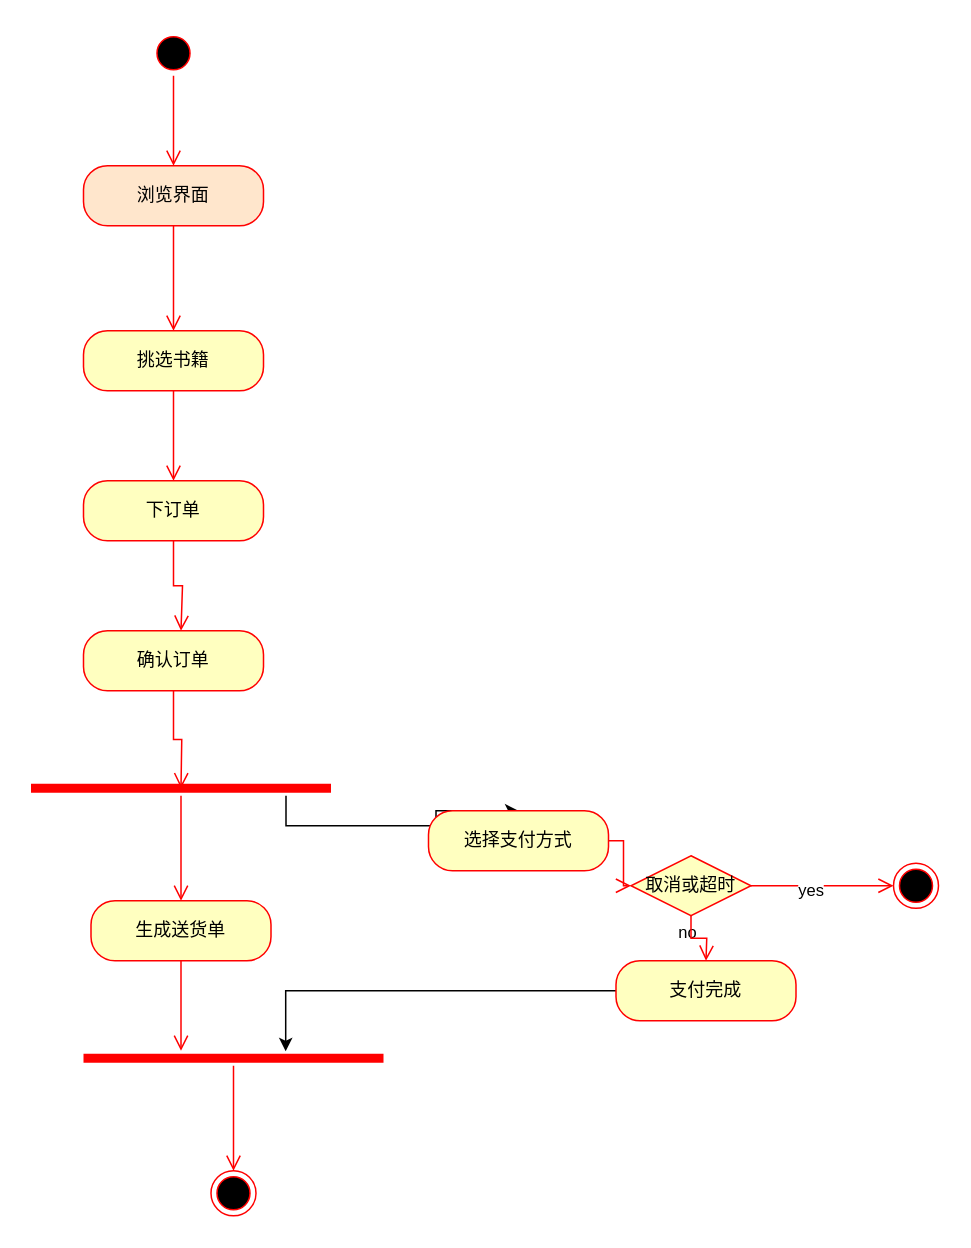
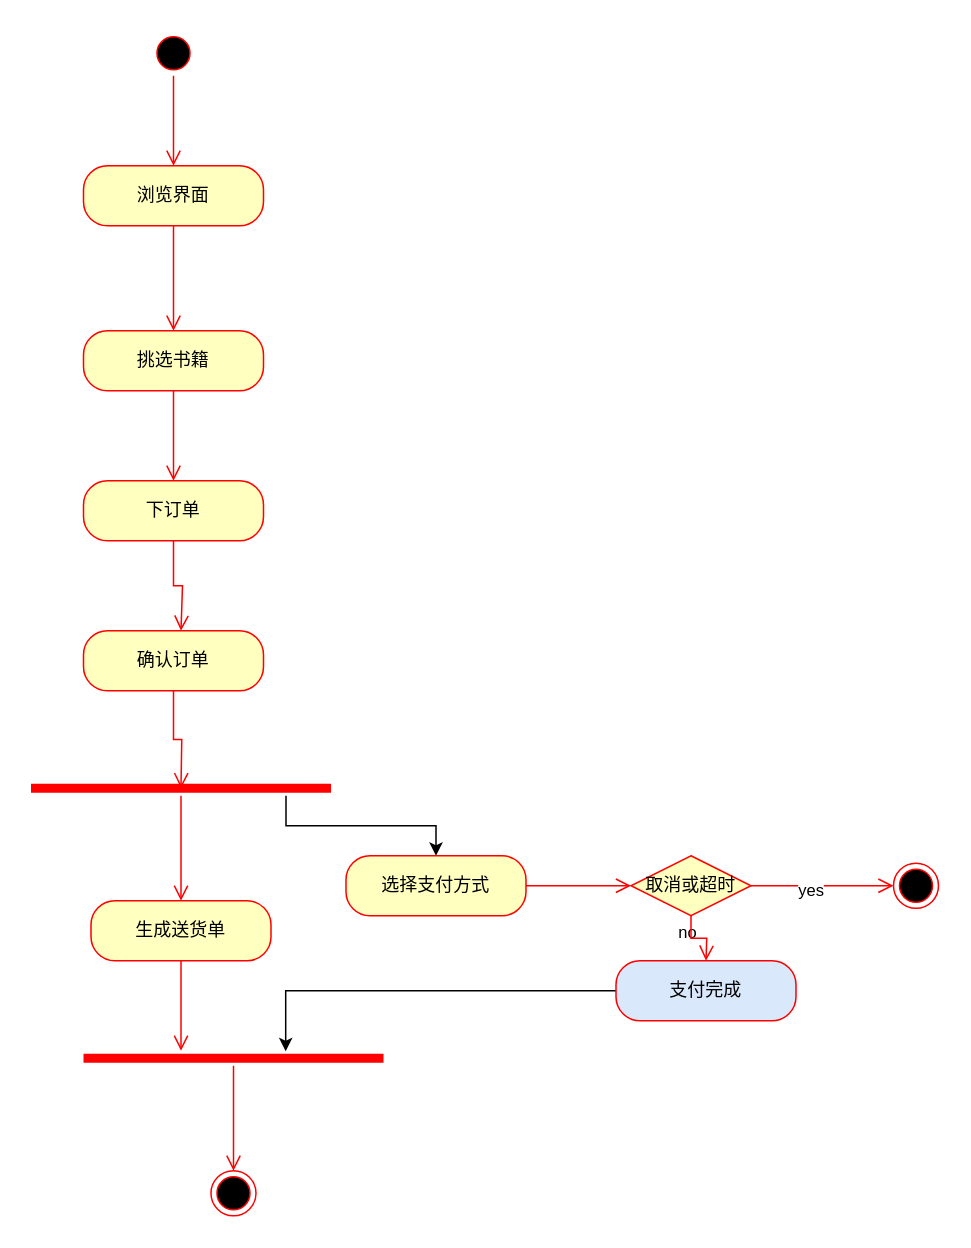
node "浏览界面": fillcolor #ffe6cc -> #ffffc0
node "选择支付方式": moved (518, 841) -> (436, 886)
node "支付完成": fillcolor #ffffc0 -> #dae8fc
